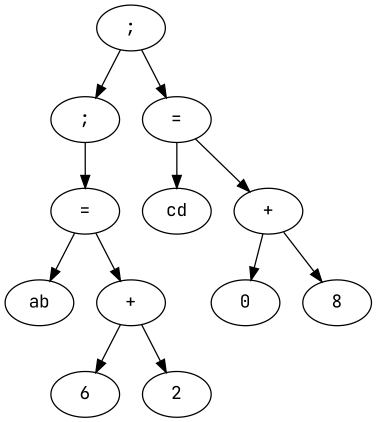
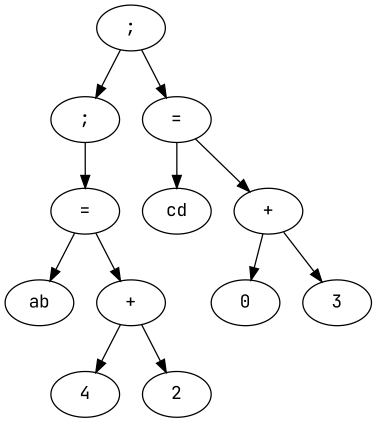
node "8": label "8" -> "3"
node "6": label "6" -> "4"
